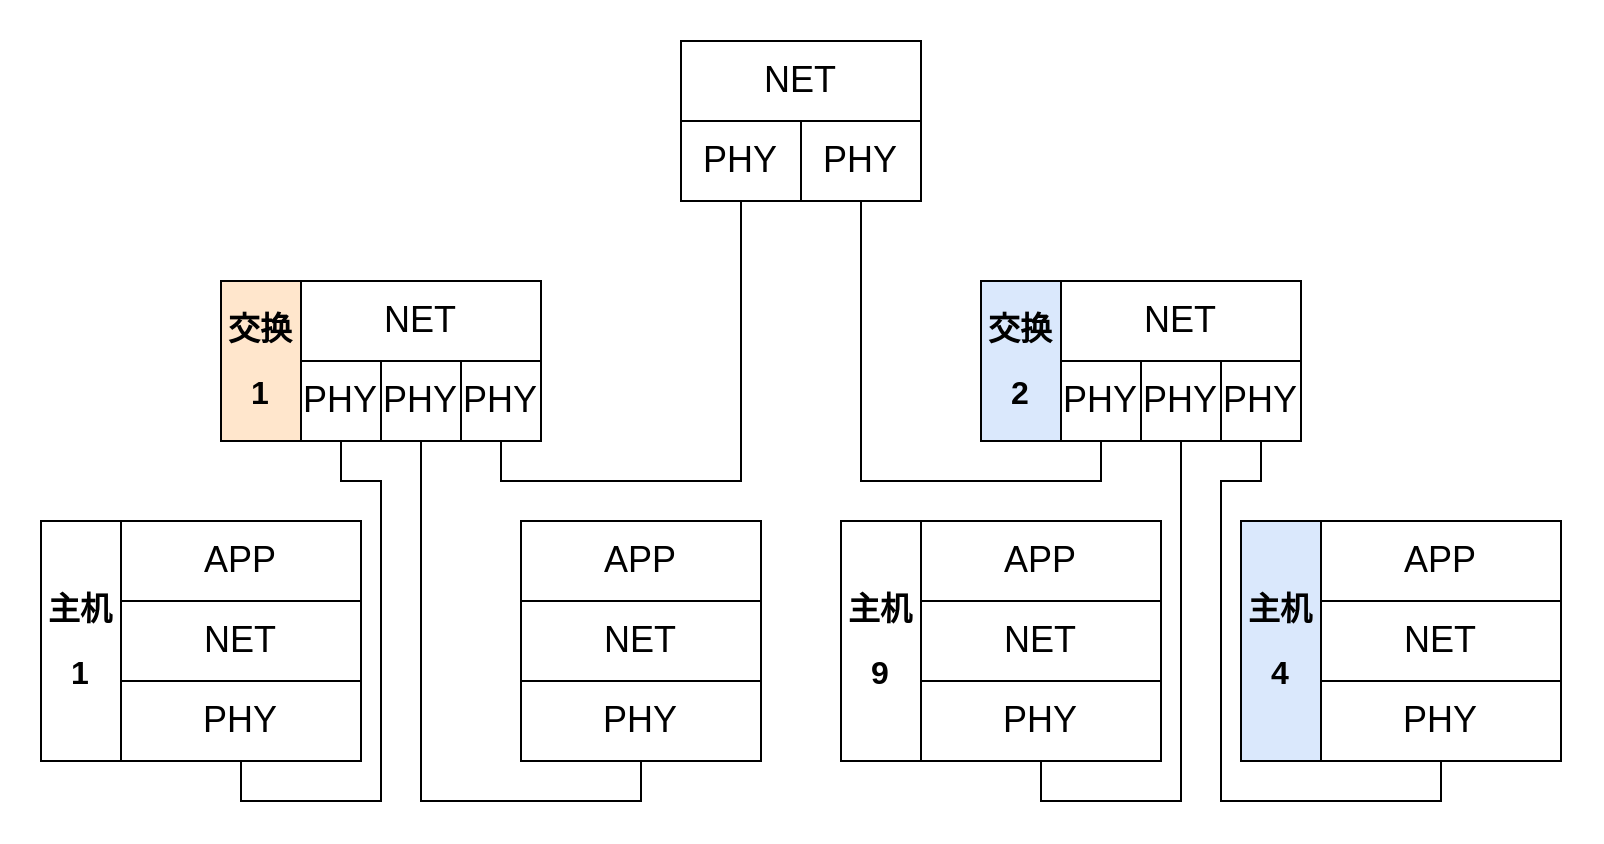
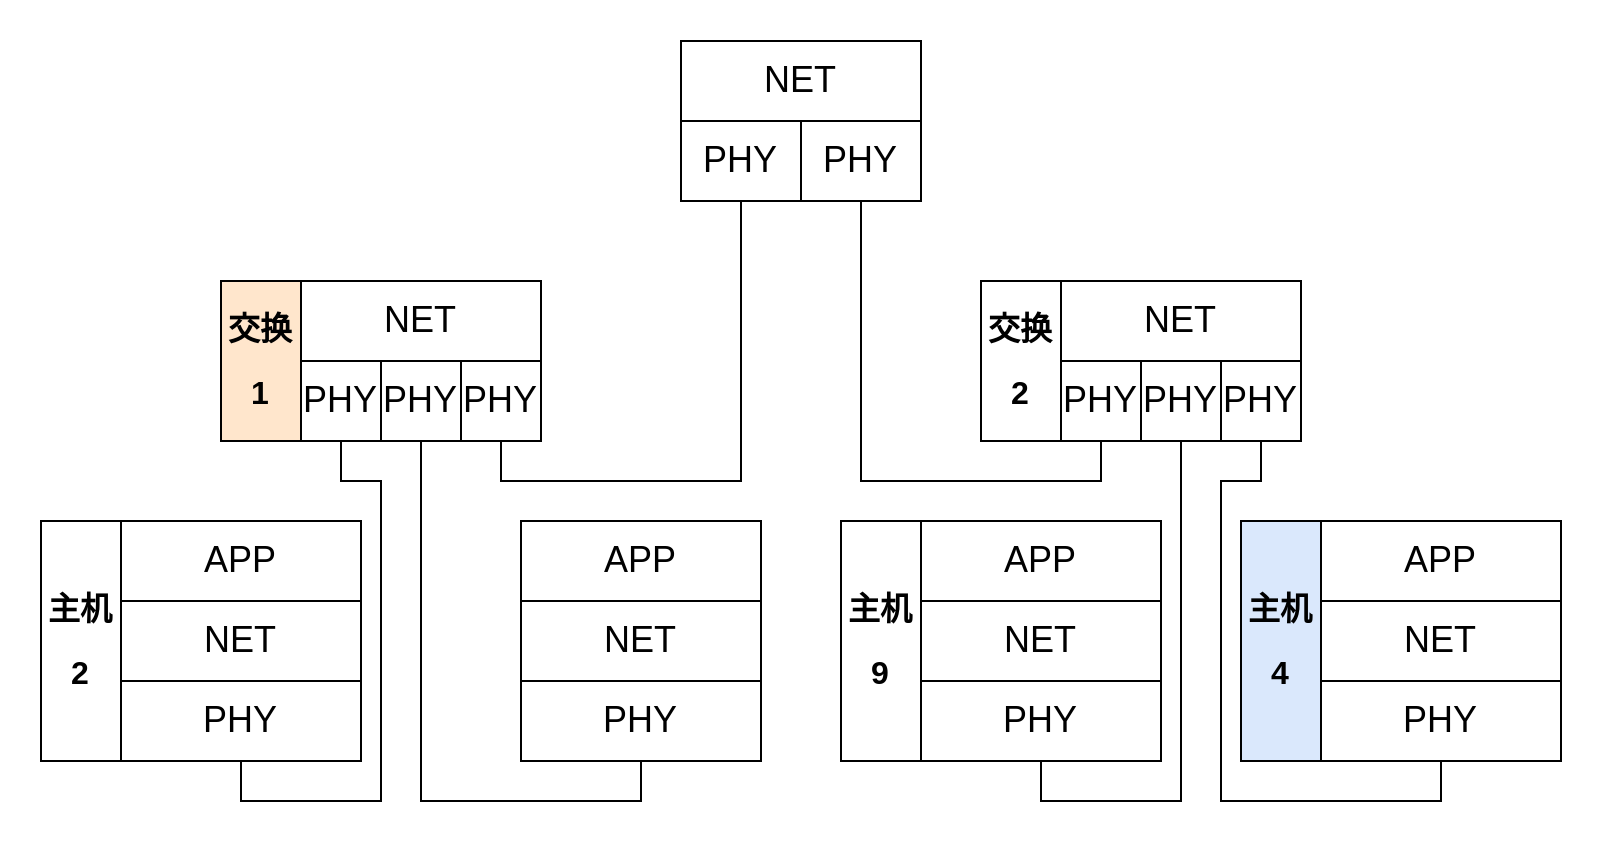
node "交换2": fillcolor #dae8fc -> #ffffff
node "主机1": label "主机1" -> "主机2"
